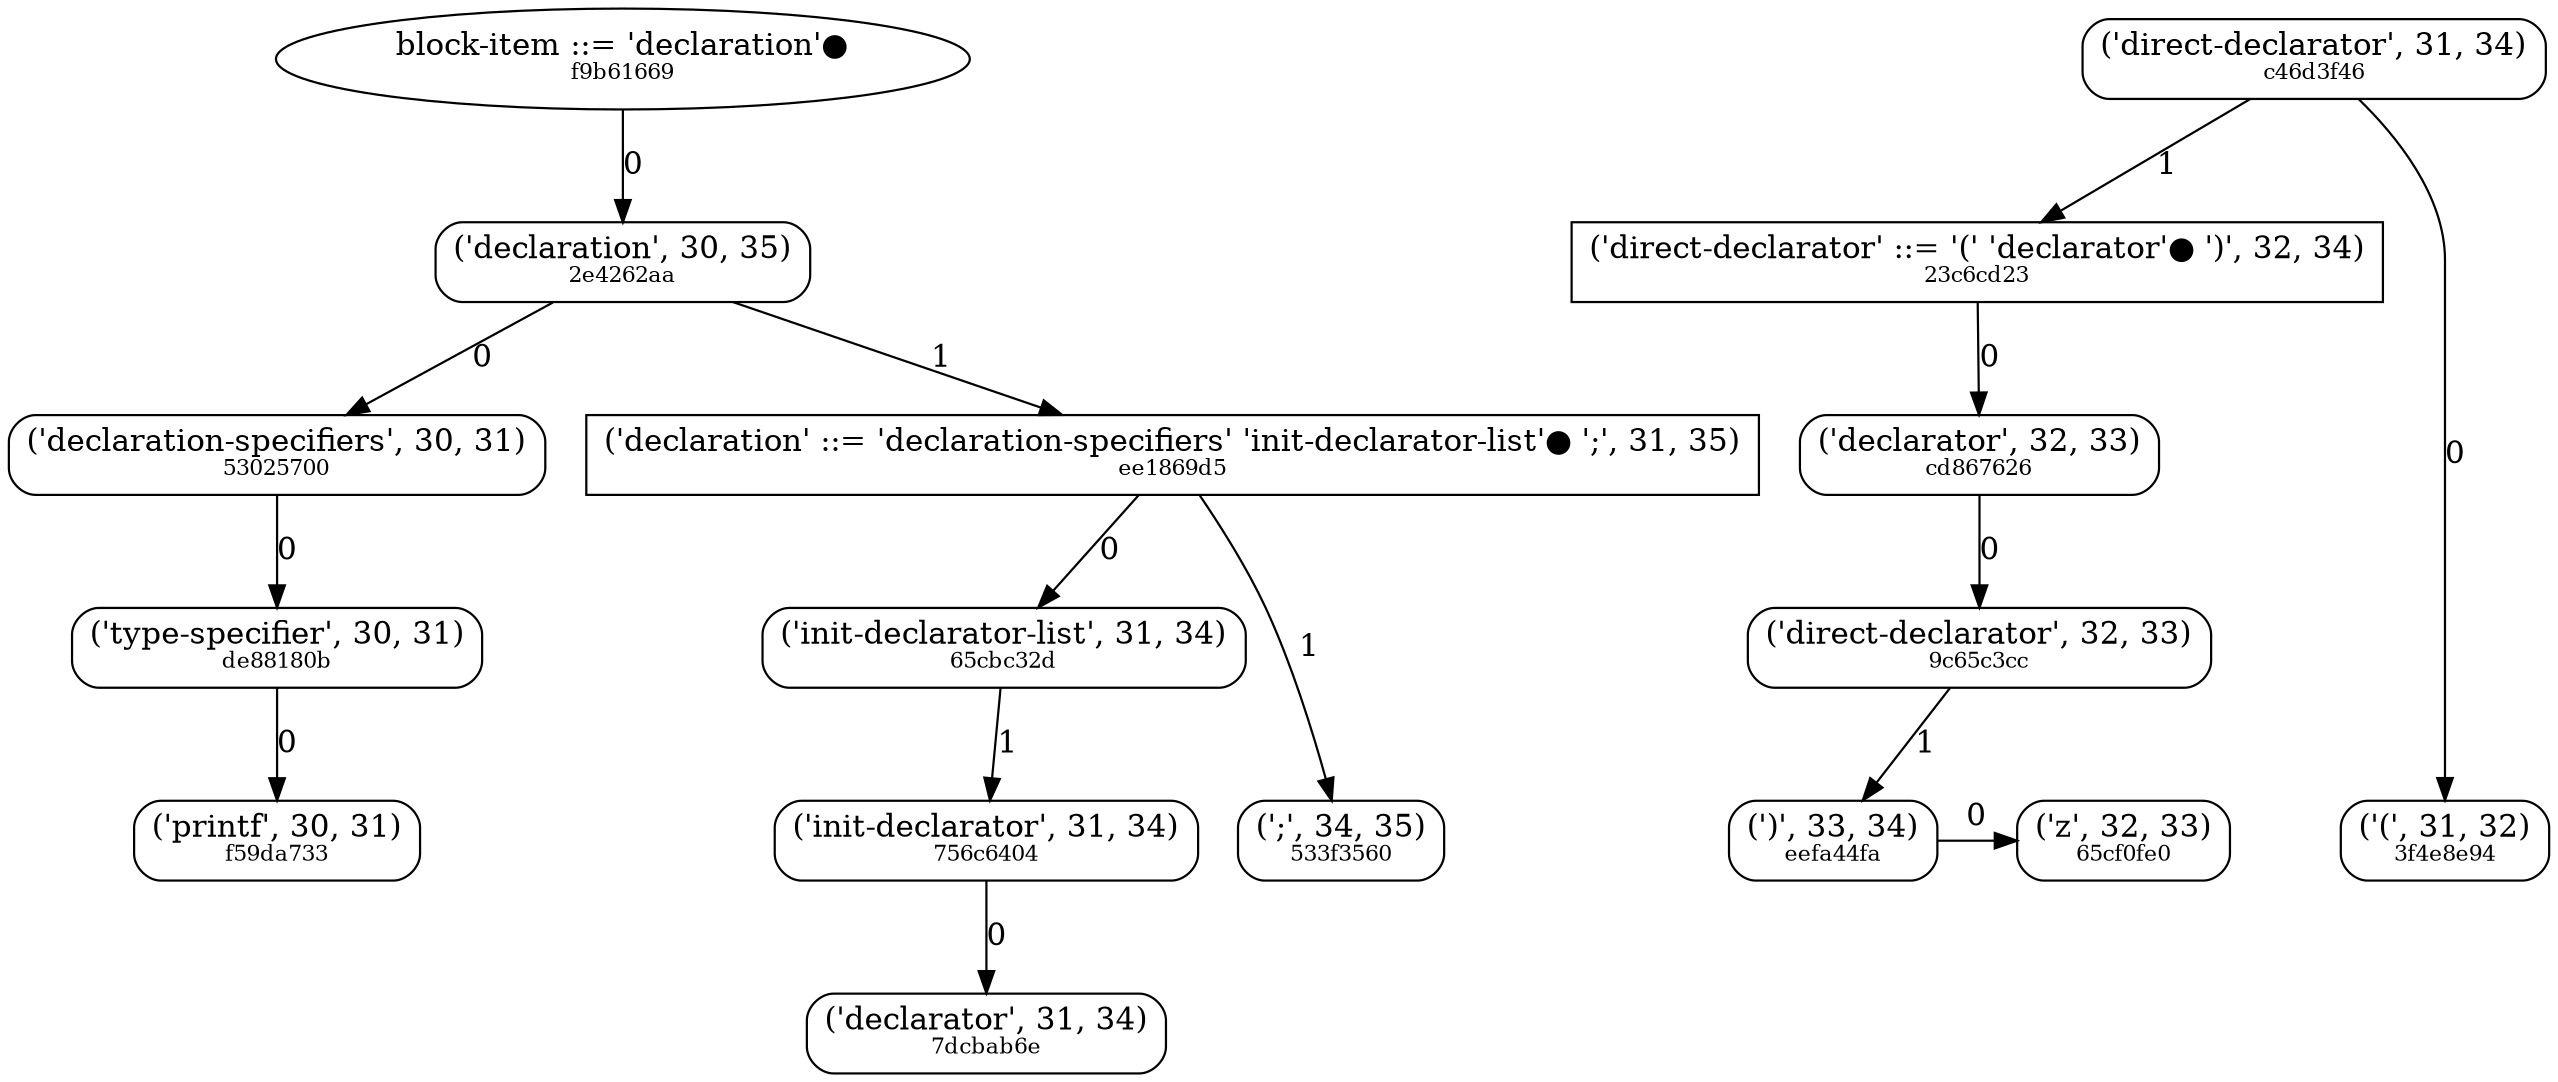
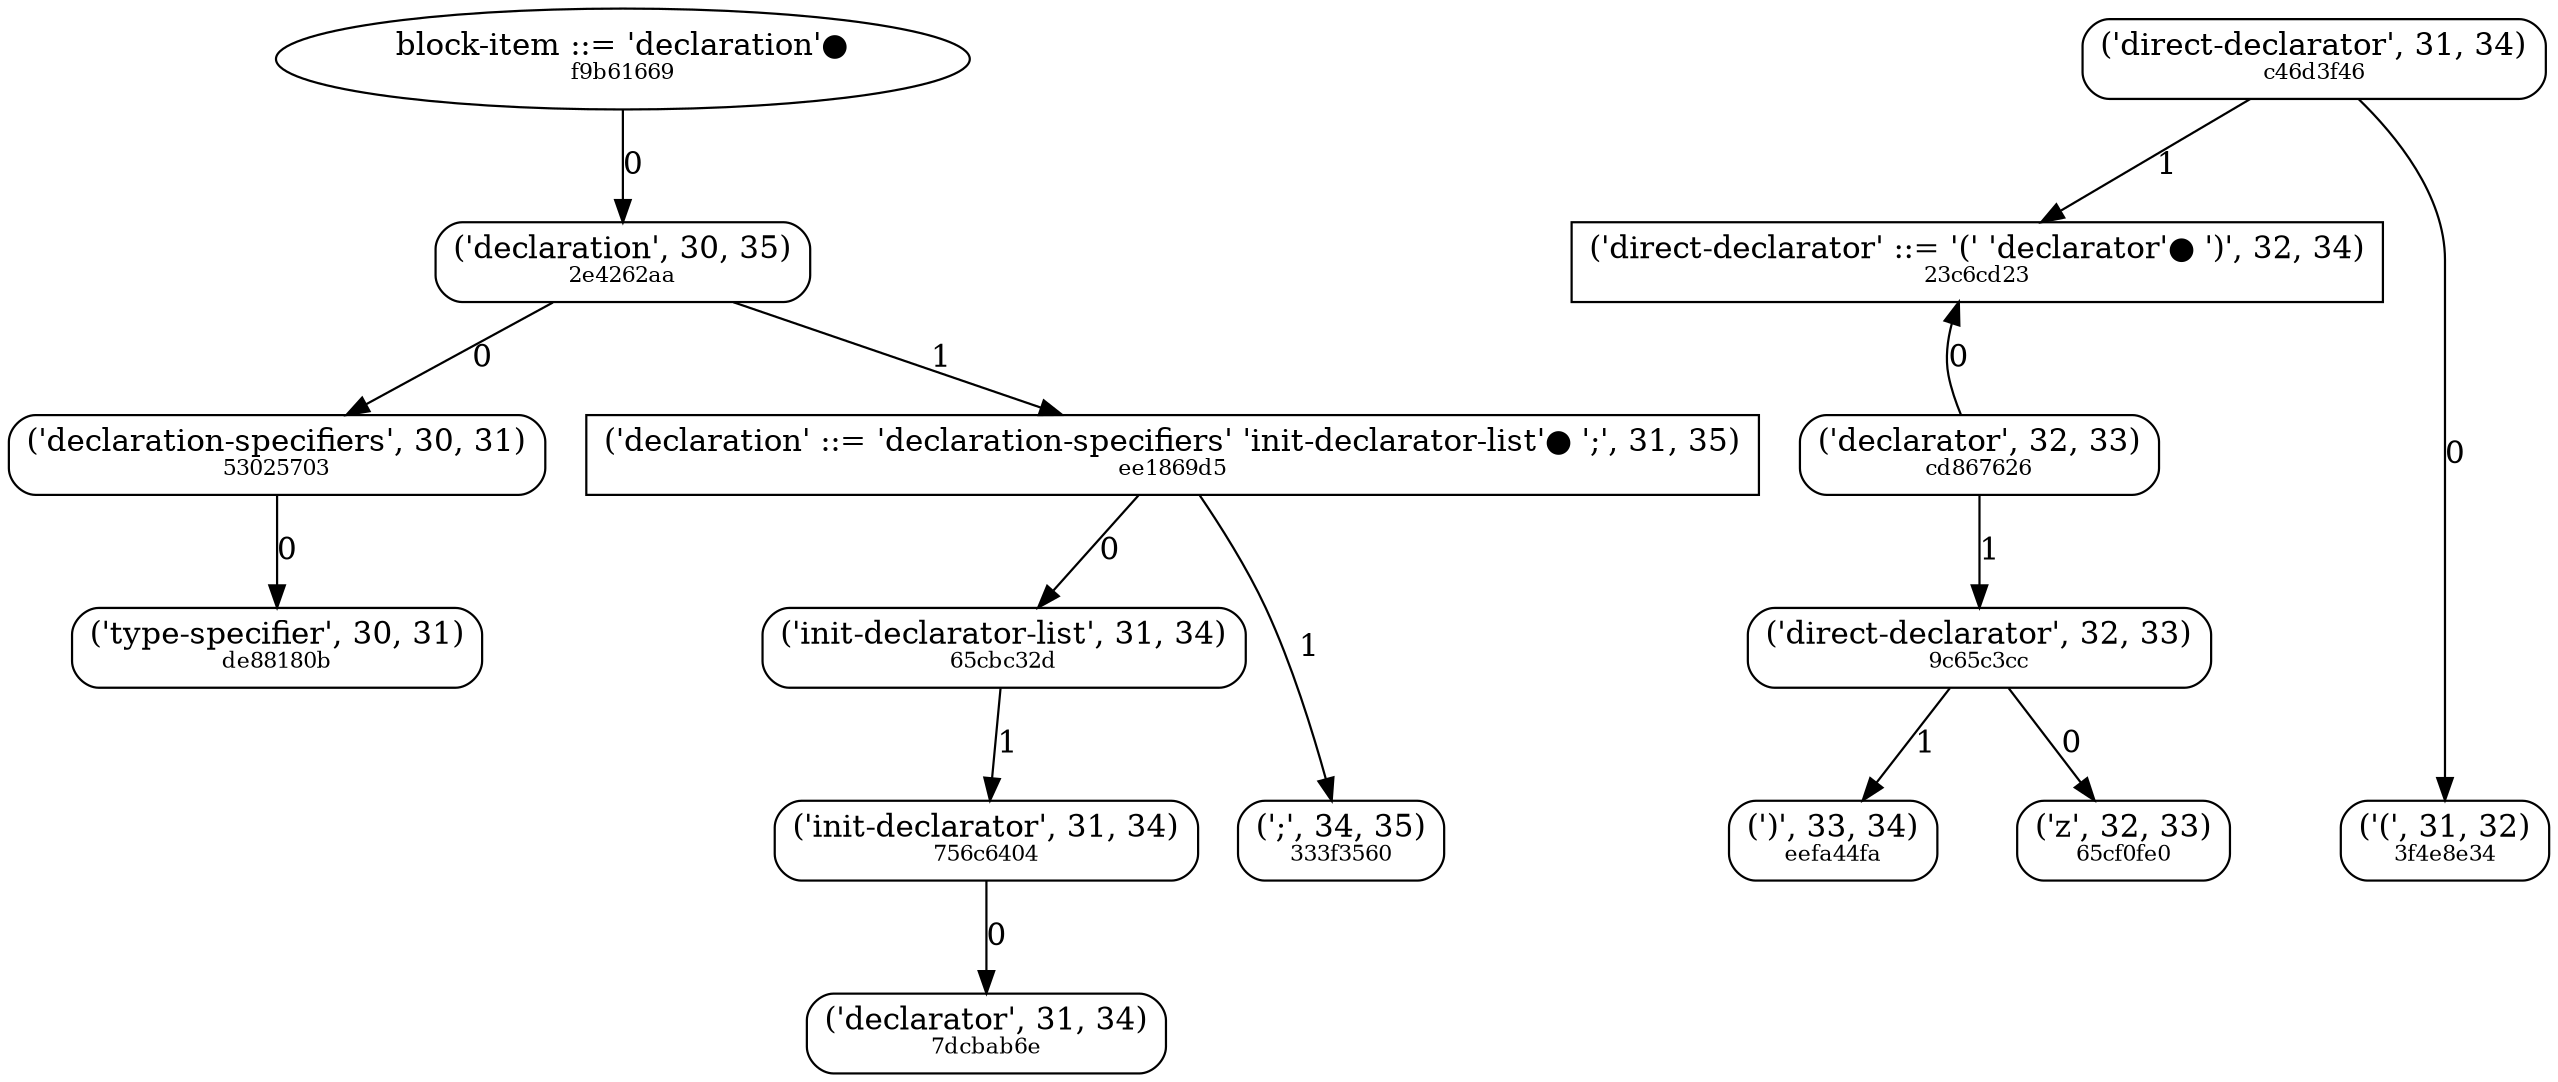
edge "('direct-declarator' ::= '(' 'declarator'● ')', 32, 34)" -> "('declarator', 32, 33)": reversed
node "('declaration-specifiers', 30, 31)": text "53025700" -> "53025703"
edge "('declarator', 32, 33)" -> "('direct-declarator', 32, 33)": label "0" -> "1"
node "('printf', 30, 31)": removed
edge "(')', 33, 34)" -> "('z', 32, 33)": now "('direct-declarator', 32, 33)" -> "('z', 32, 33)"
node "(';', 34, 35)": text "533f3560" -> "333f3560"
node "('(', 31, 32)": text "3f4e8e94" -> "3f4e8e34"
